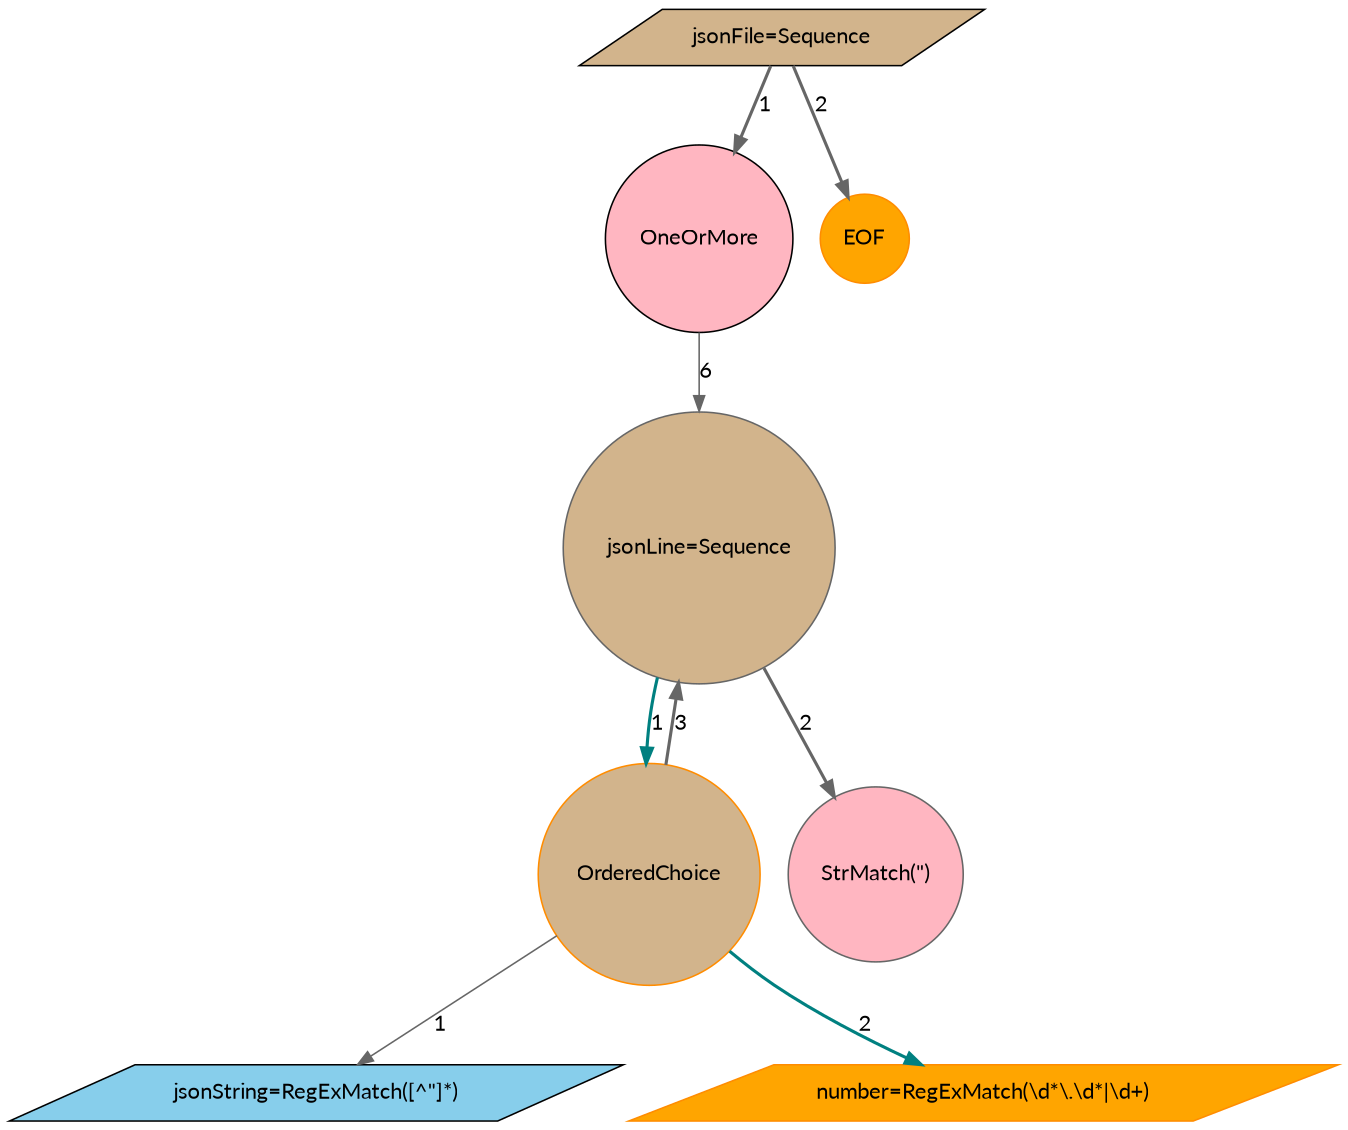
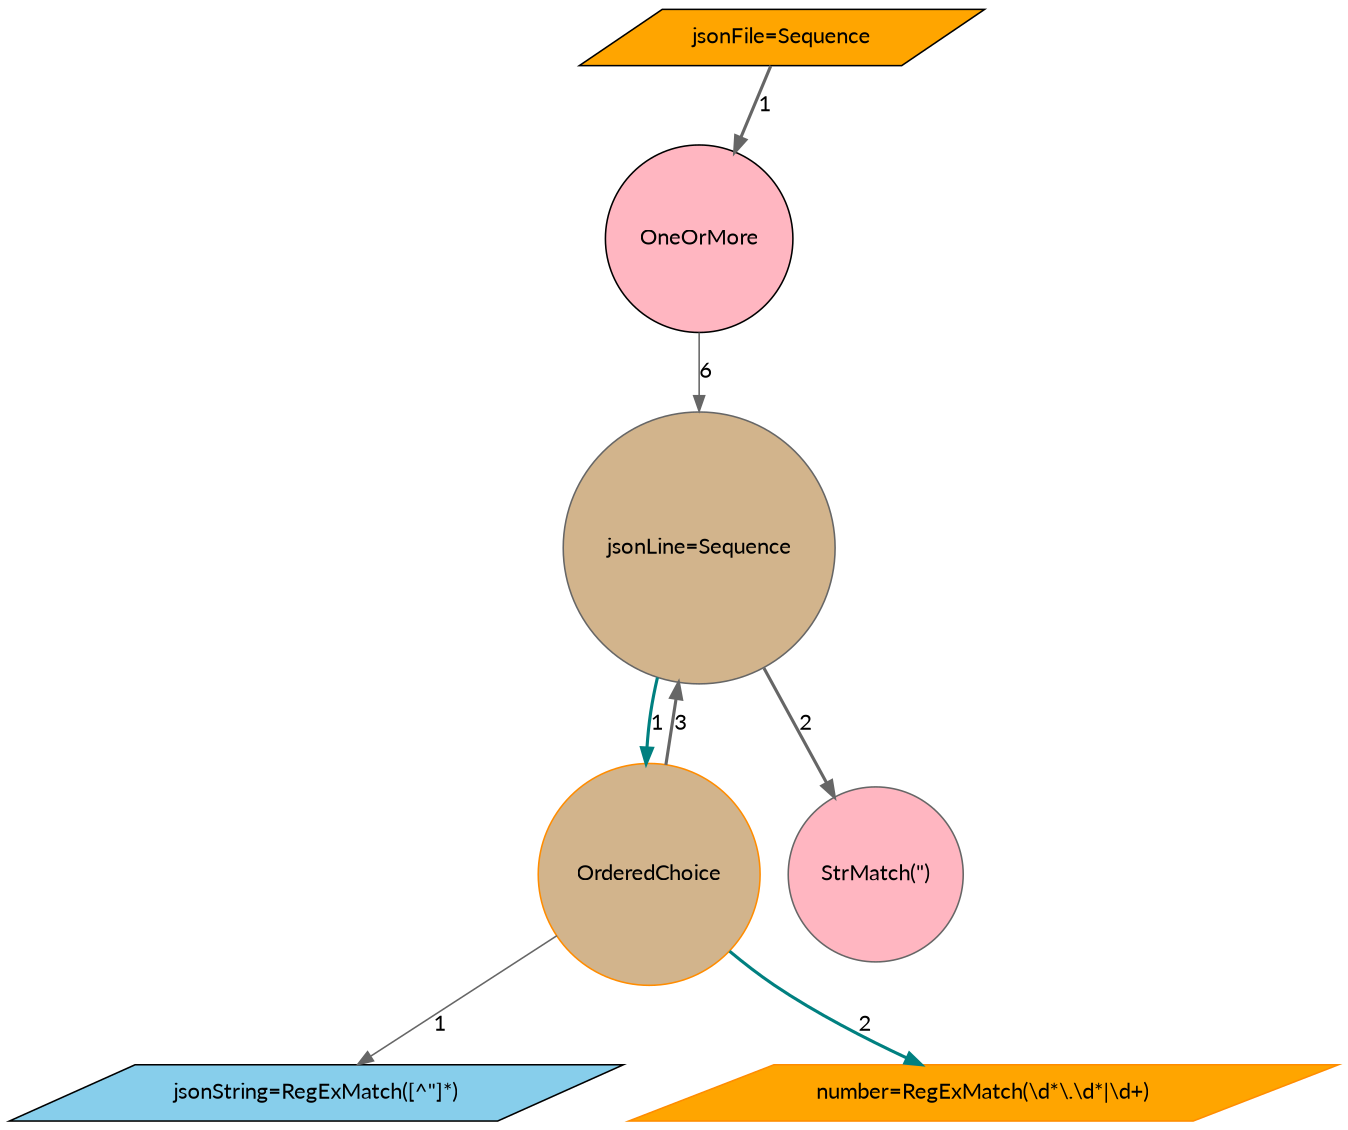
node "jsonFile=Sequence": fillcolor tan -> orange
node "EOF": removed
